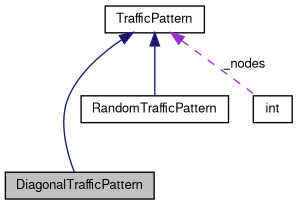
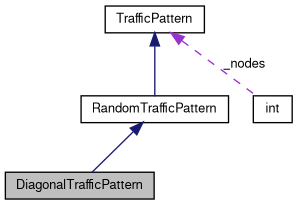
edge "DiagonalTrafficPattern" -> "TrafficPattern": now "DiagonalTrafficPattern" -> "RandomTrafficPattern"
